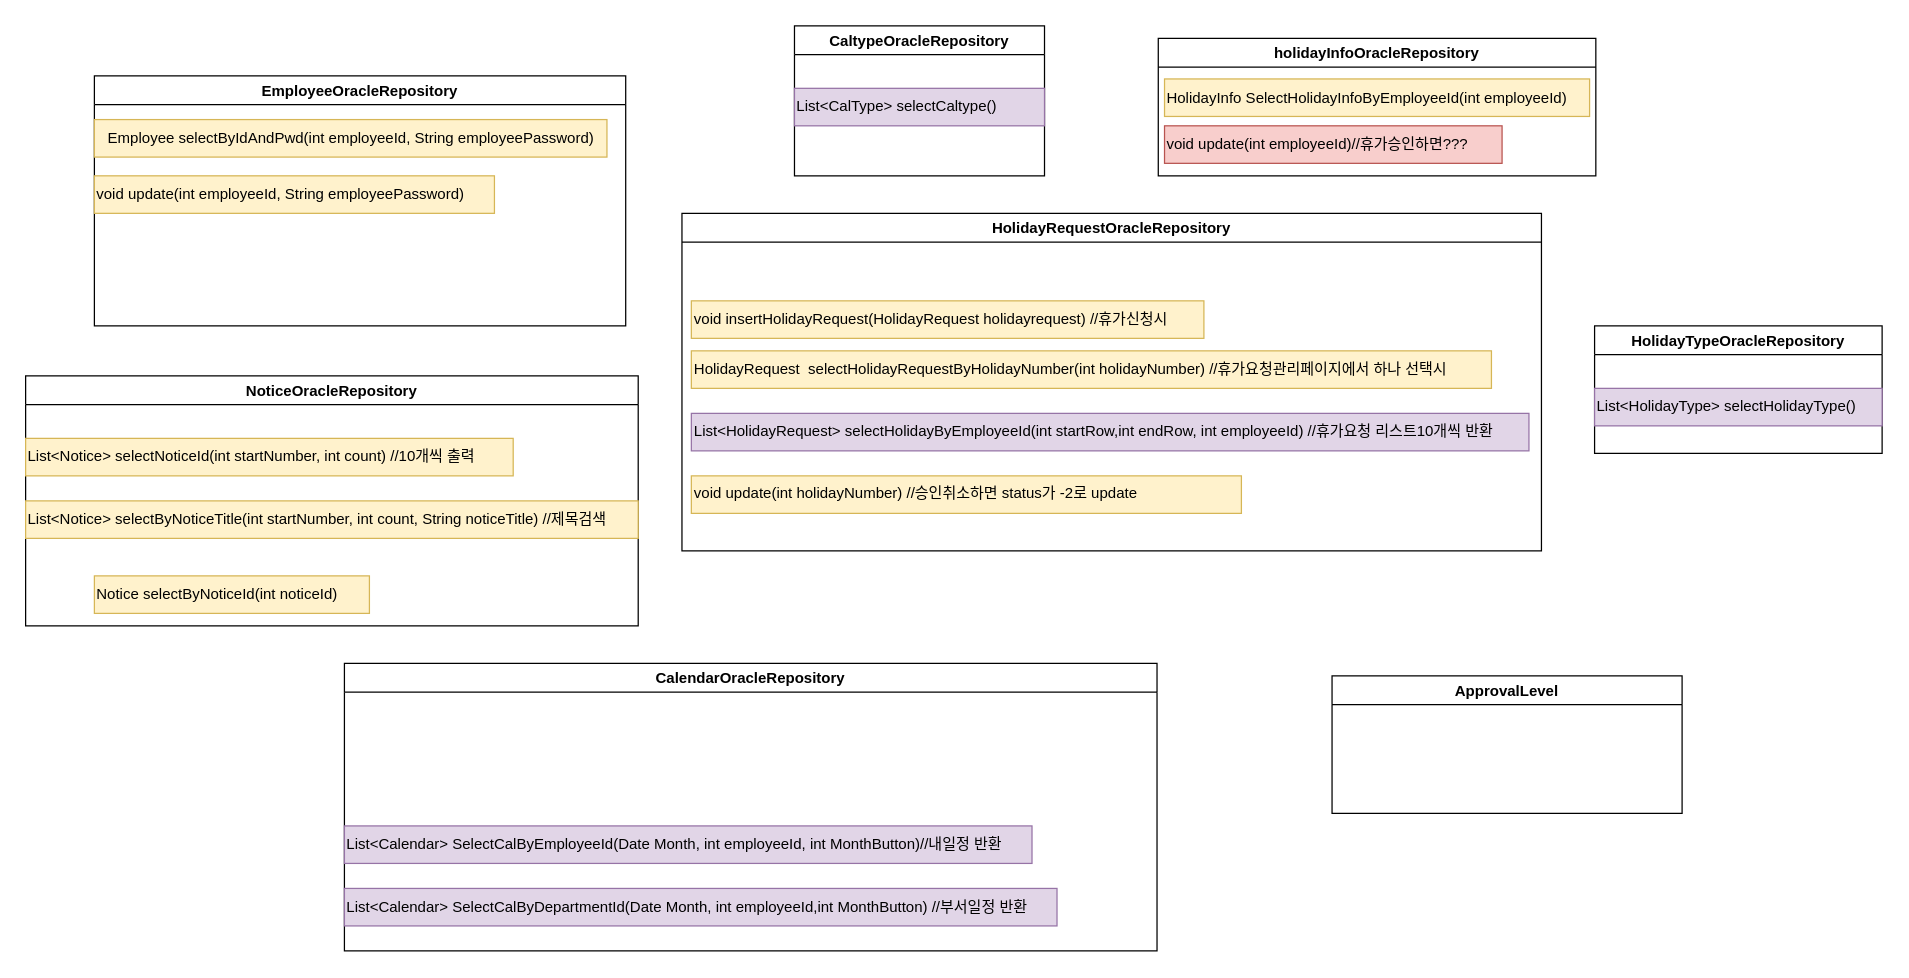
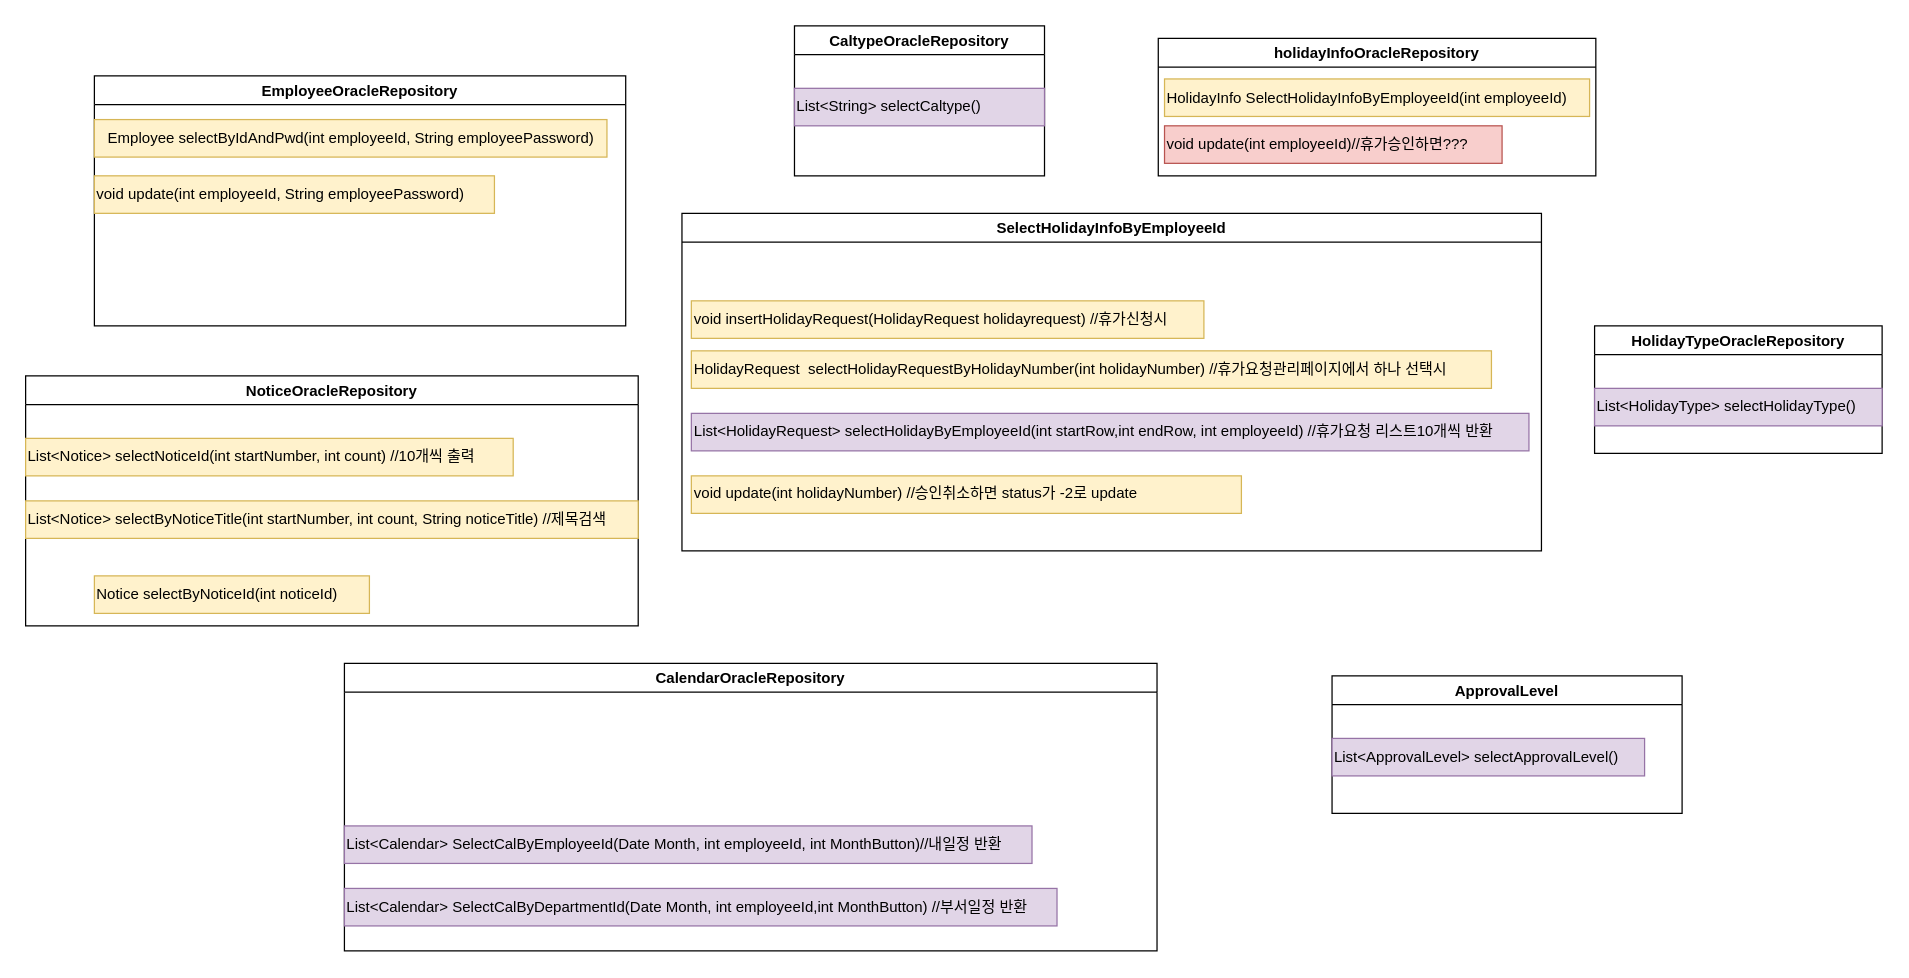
node "List<CalType> selectCaltype()": label "List<CalType> selectCaltype()" -> "List<String> selectCaltype()"
node "HolidayRequestOracleRepository": label "HolidayRequestOracleRepository" -> "SelectHolidayInfoByEmployeeId"
node "List<ApprovalLevel> selectApprovalLevel()": added
